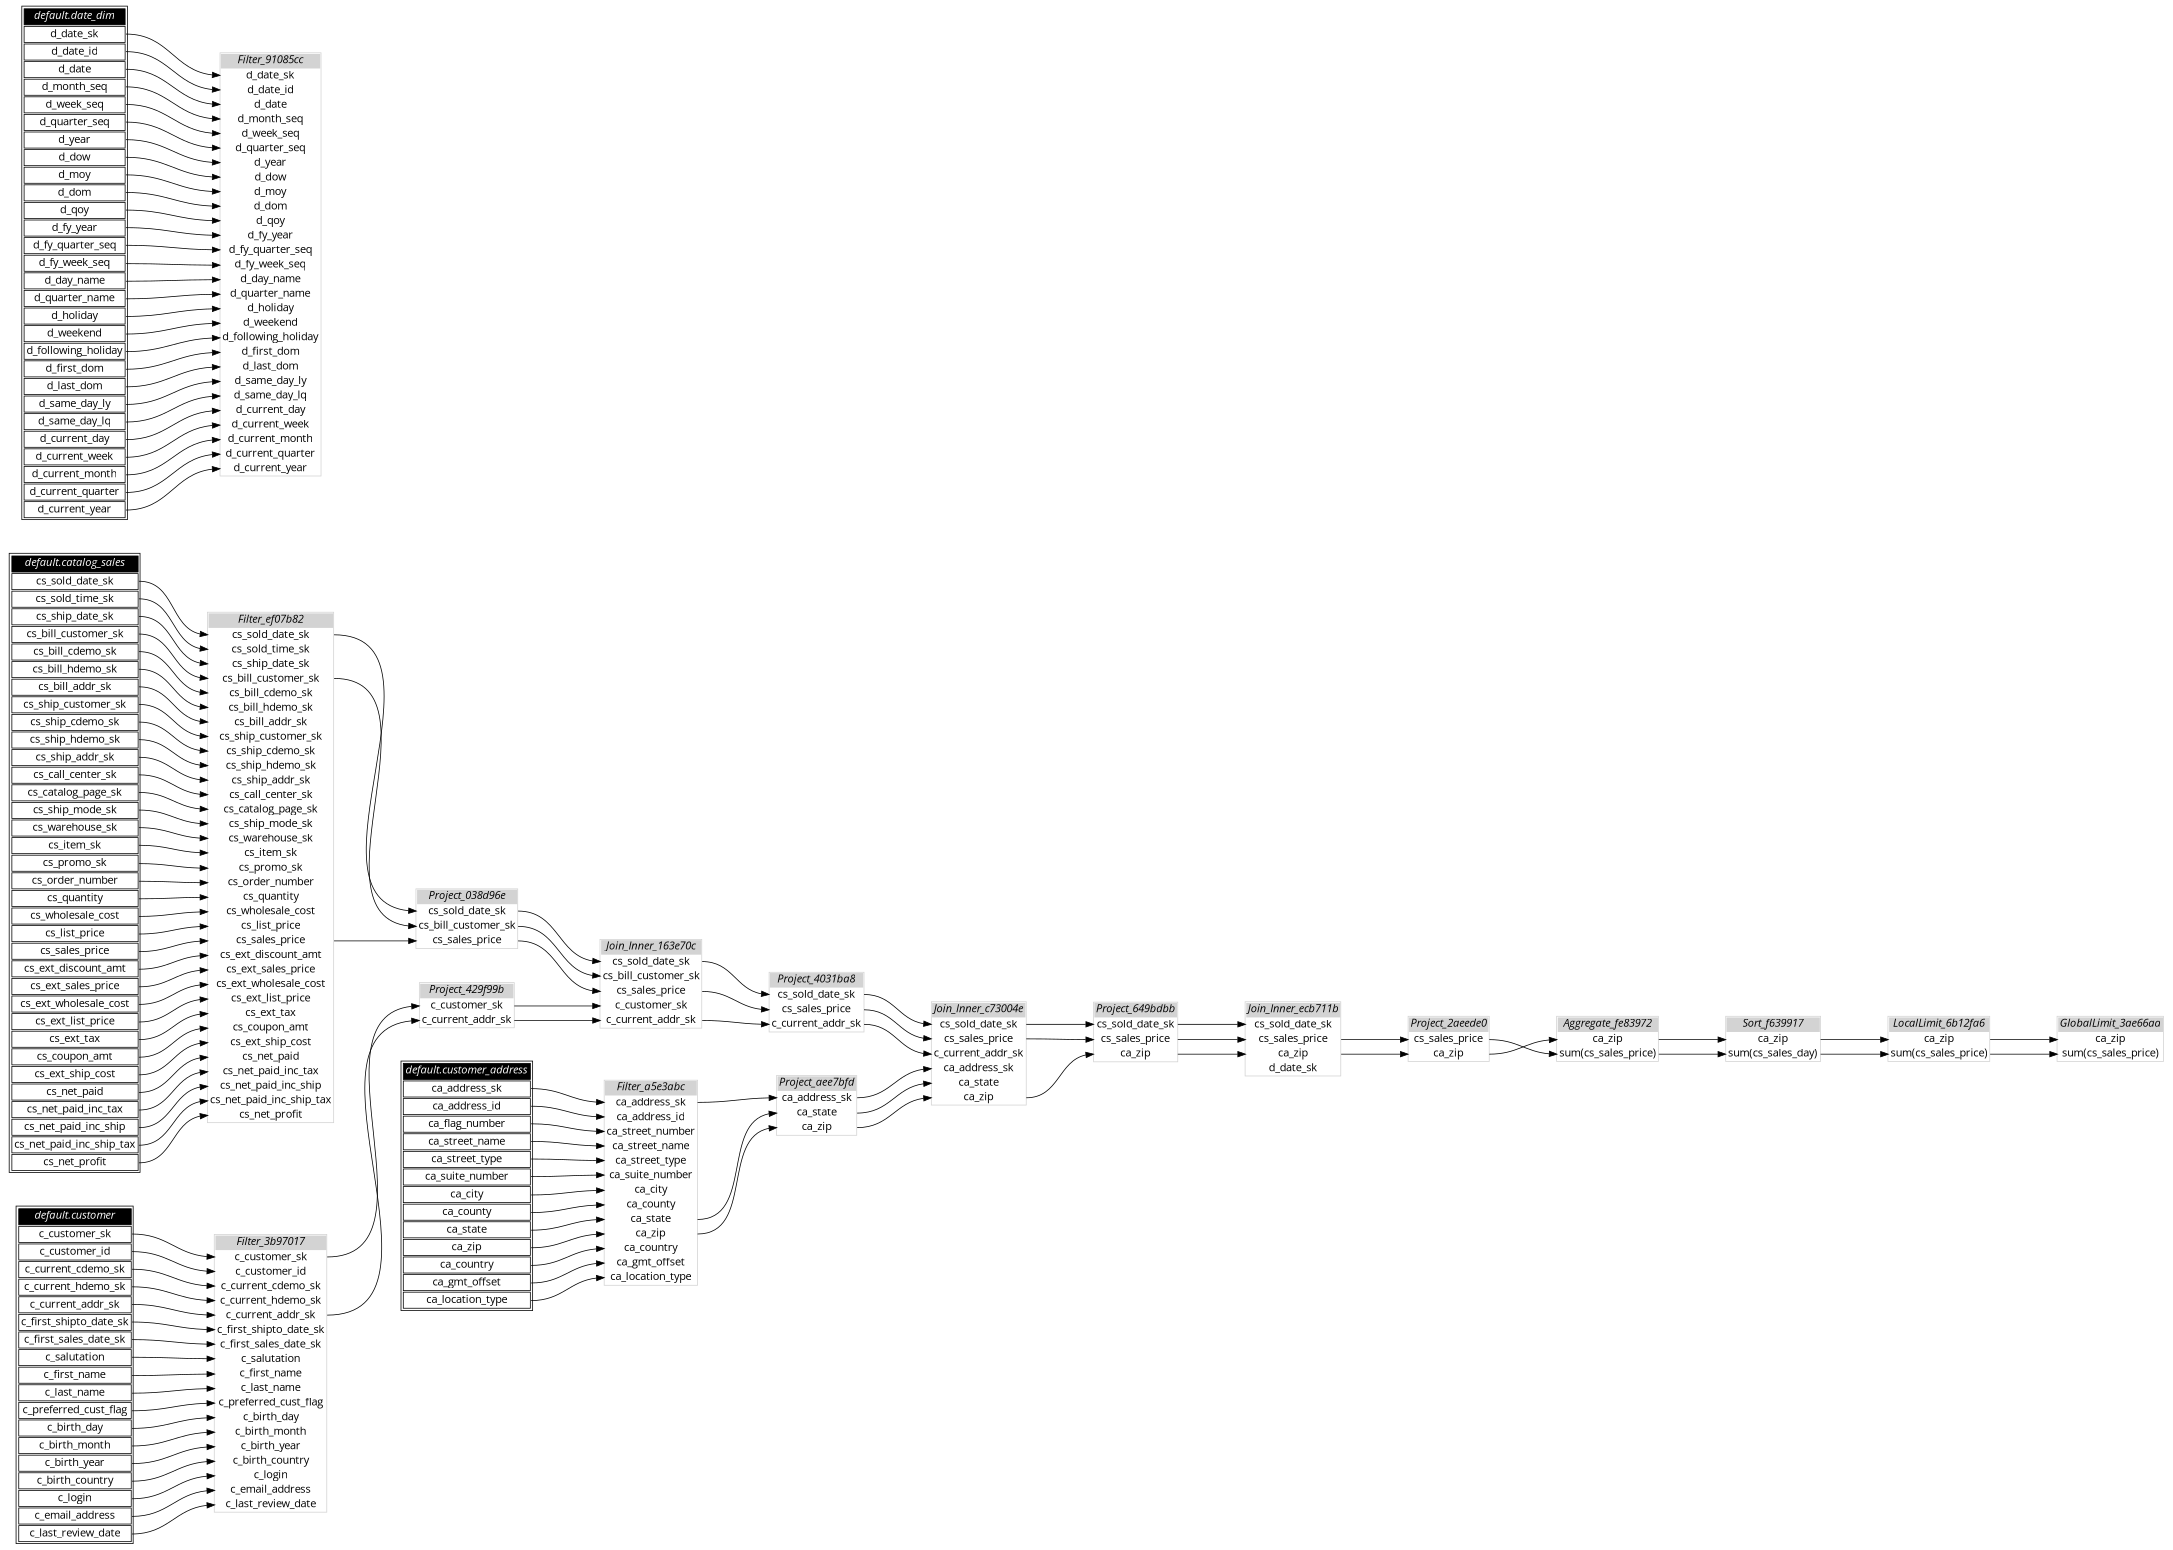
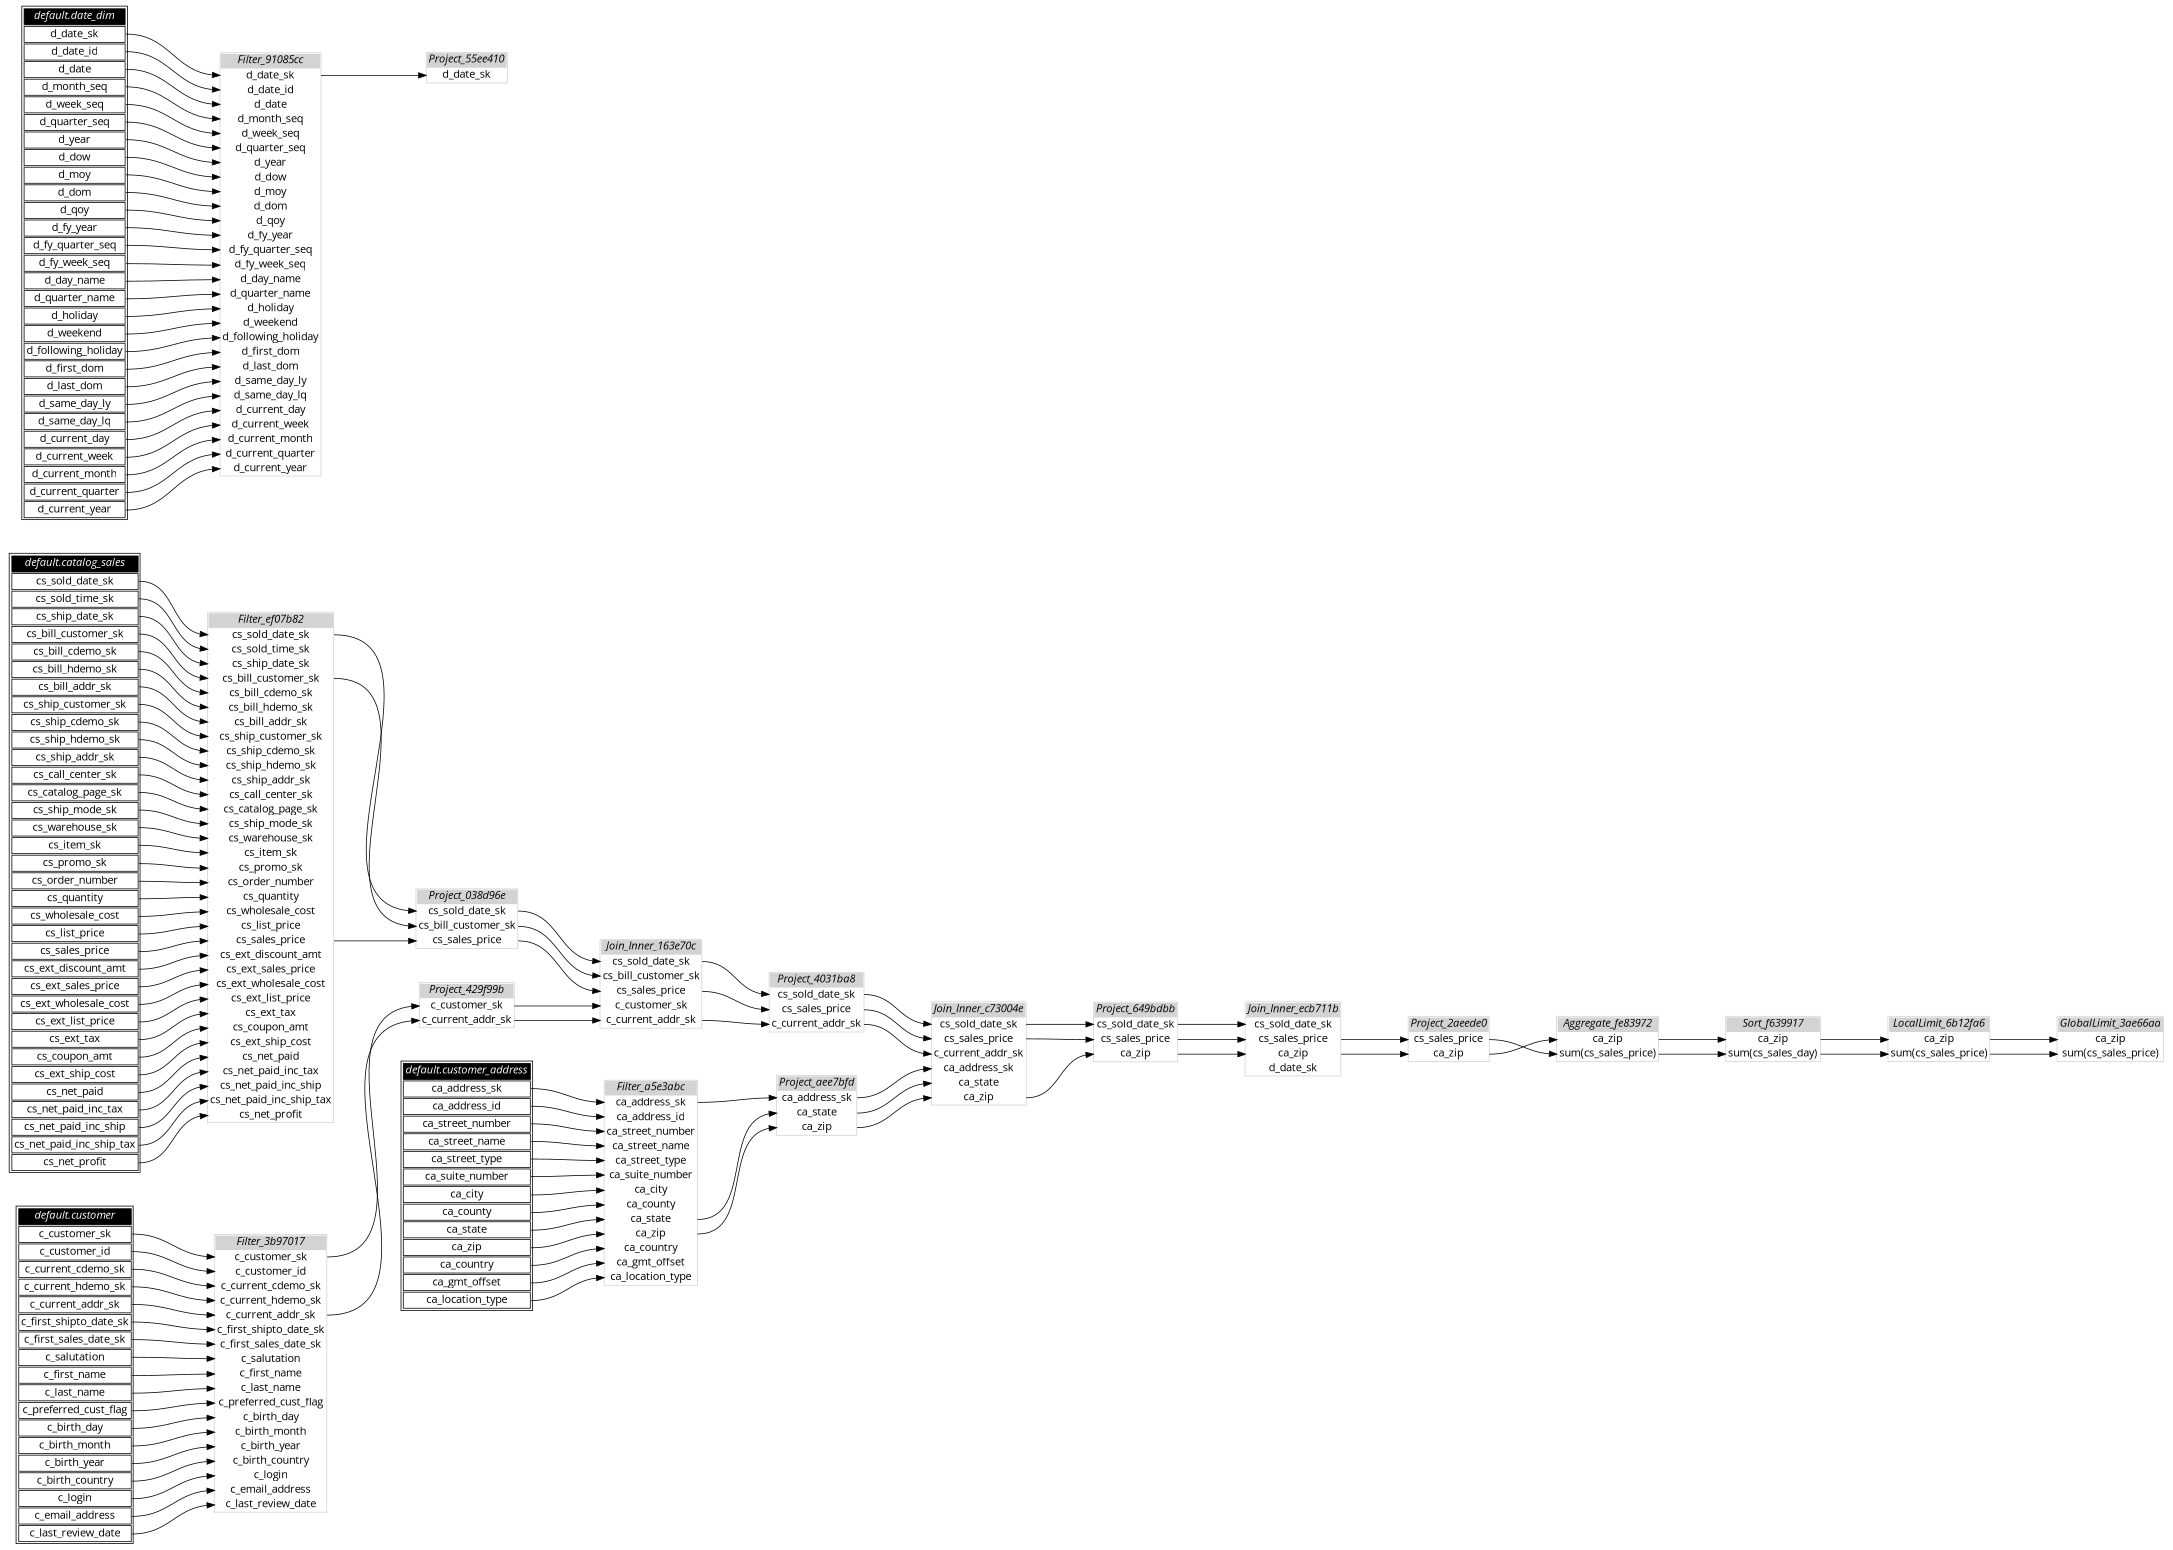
node "Project_55ee410": added
node "default.customer_address": text "ca_flag_number" -> "ca_street_number"
